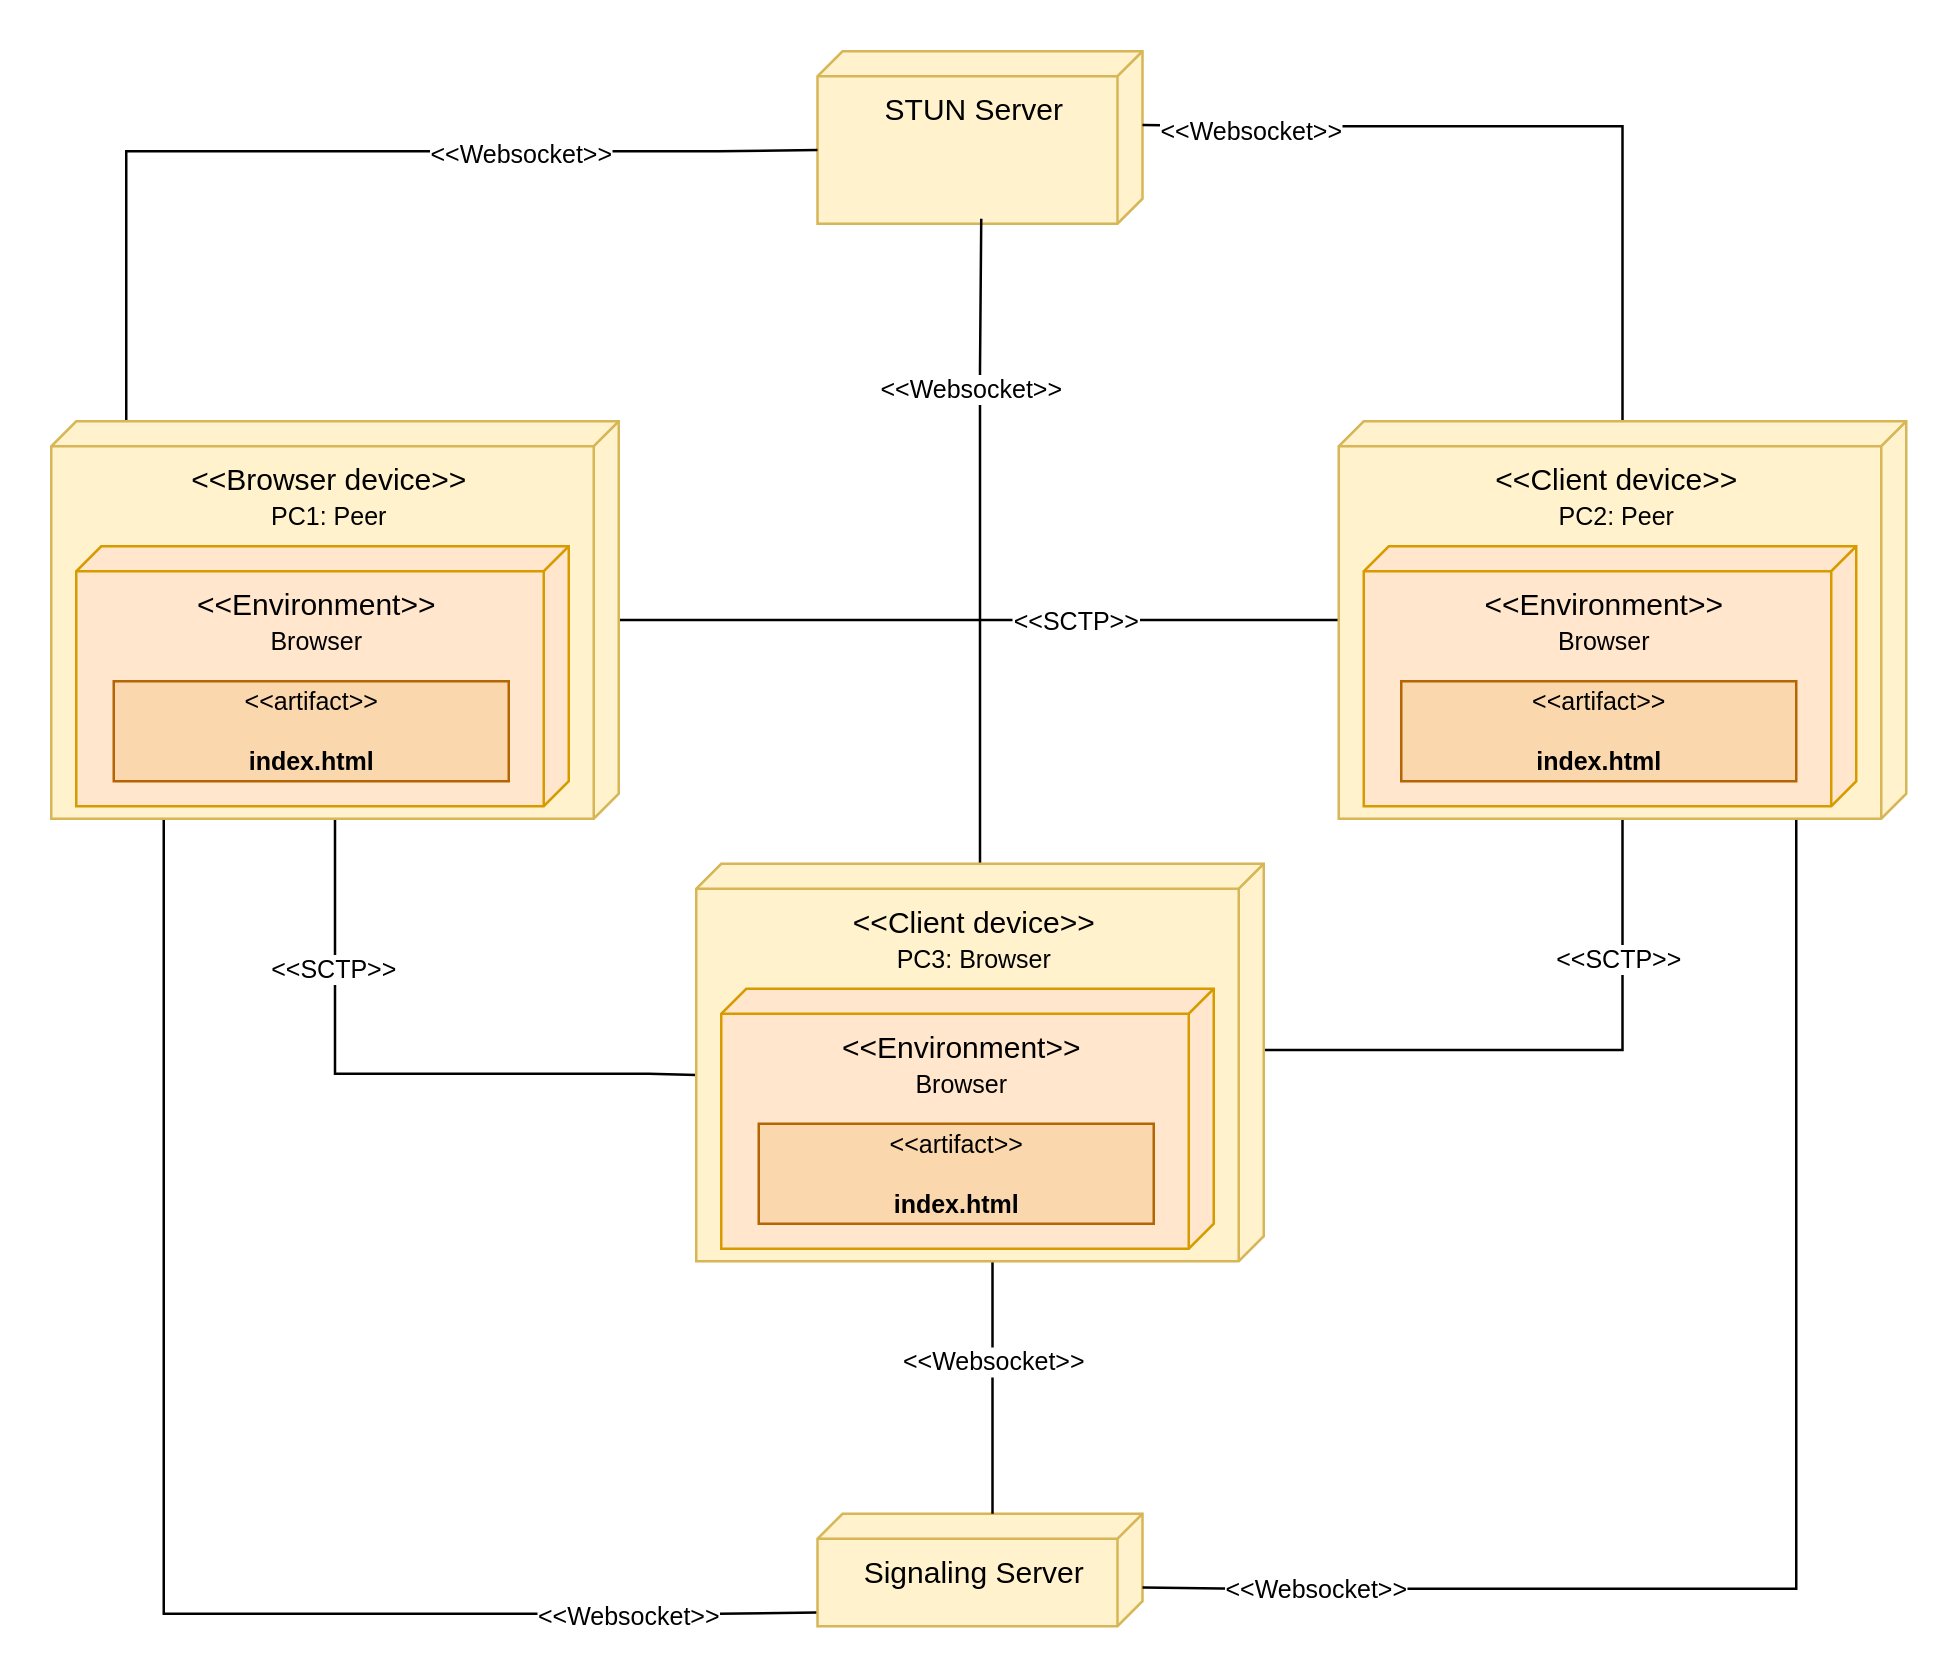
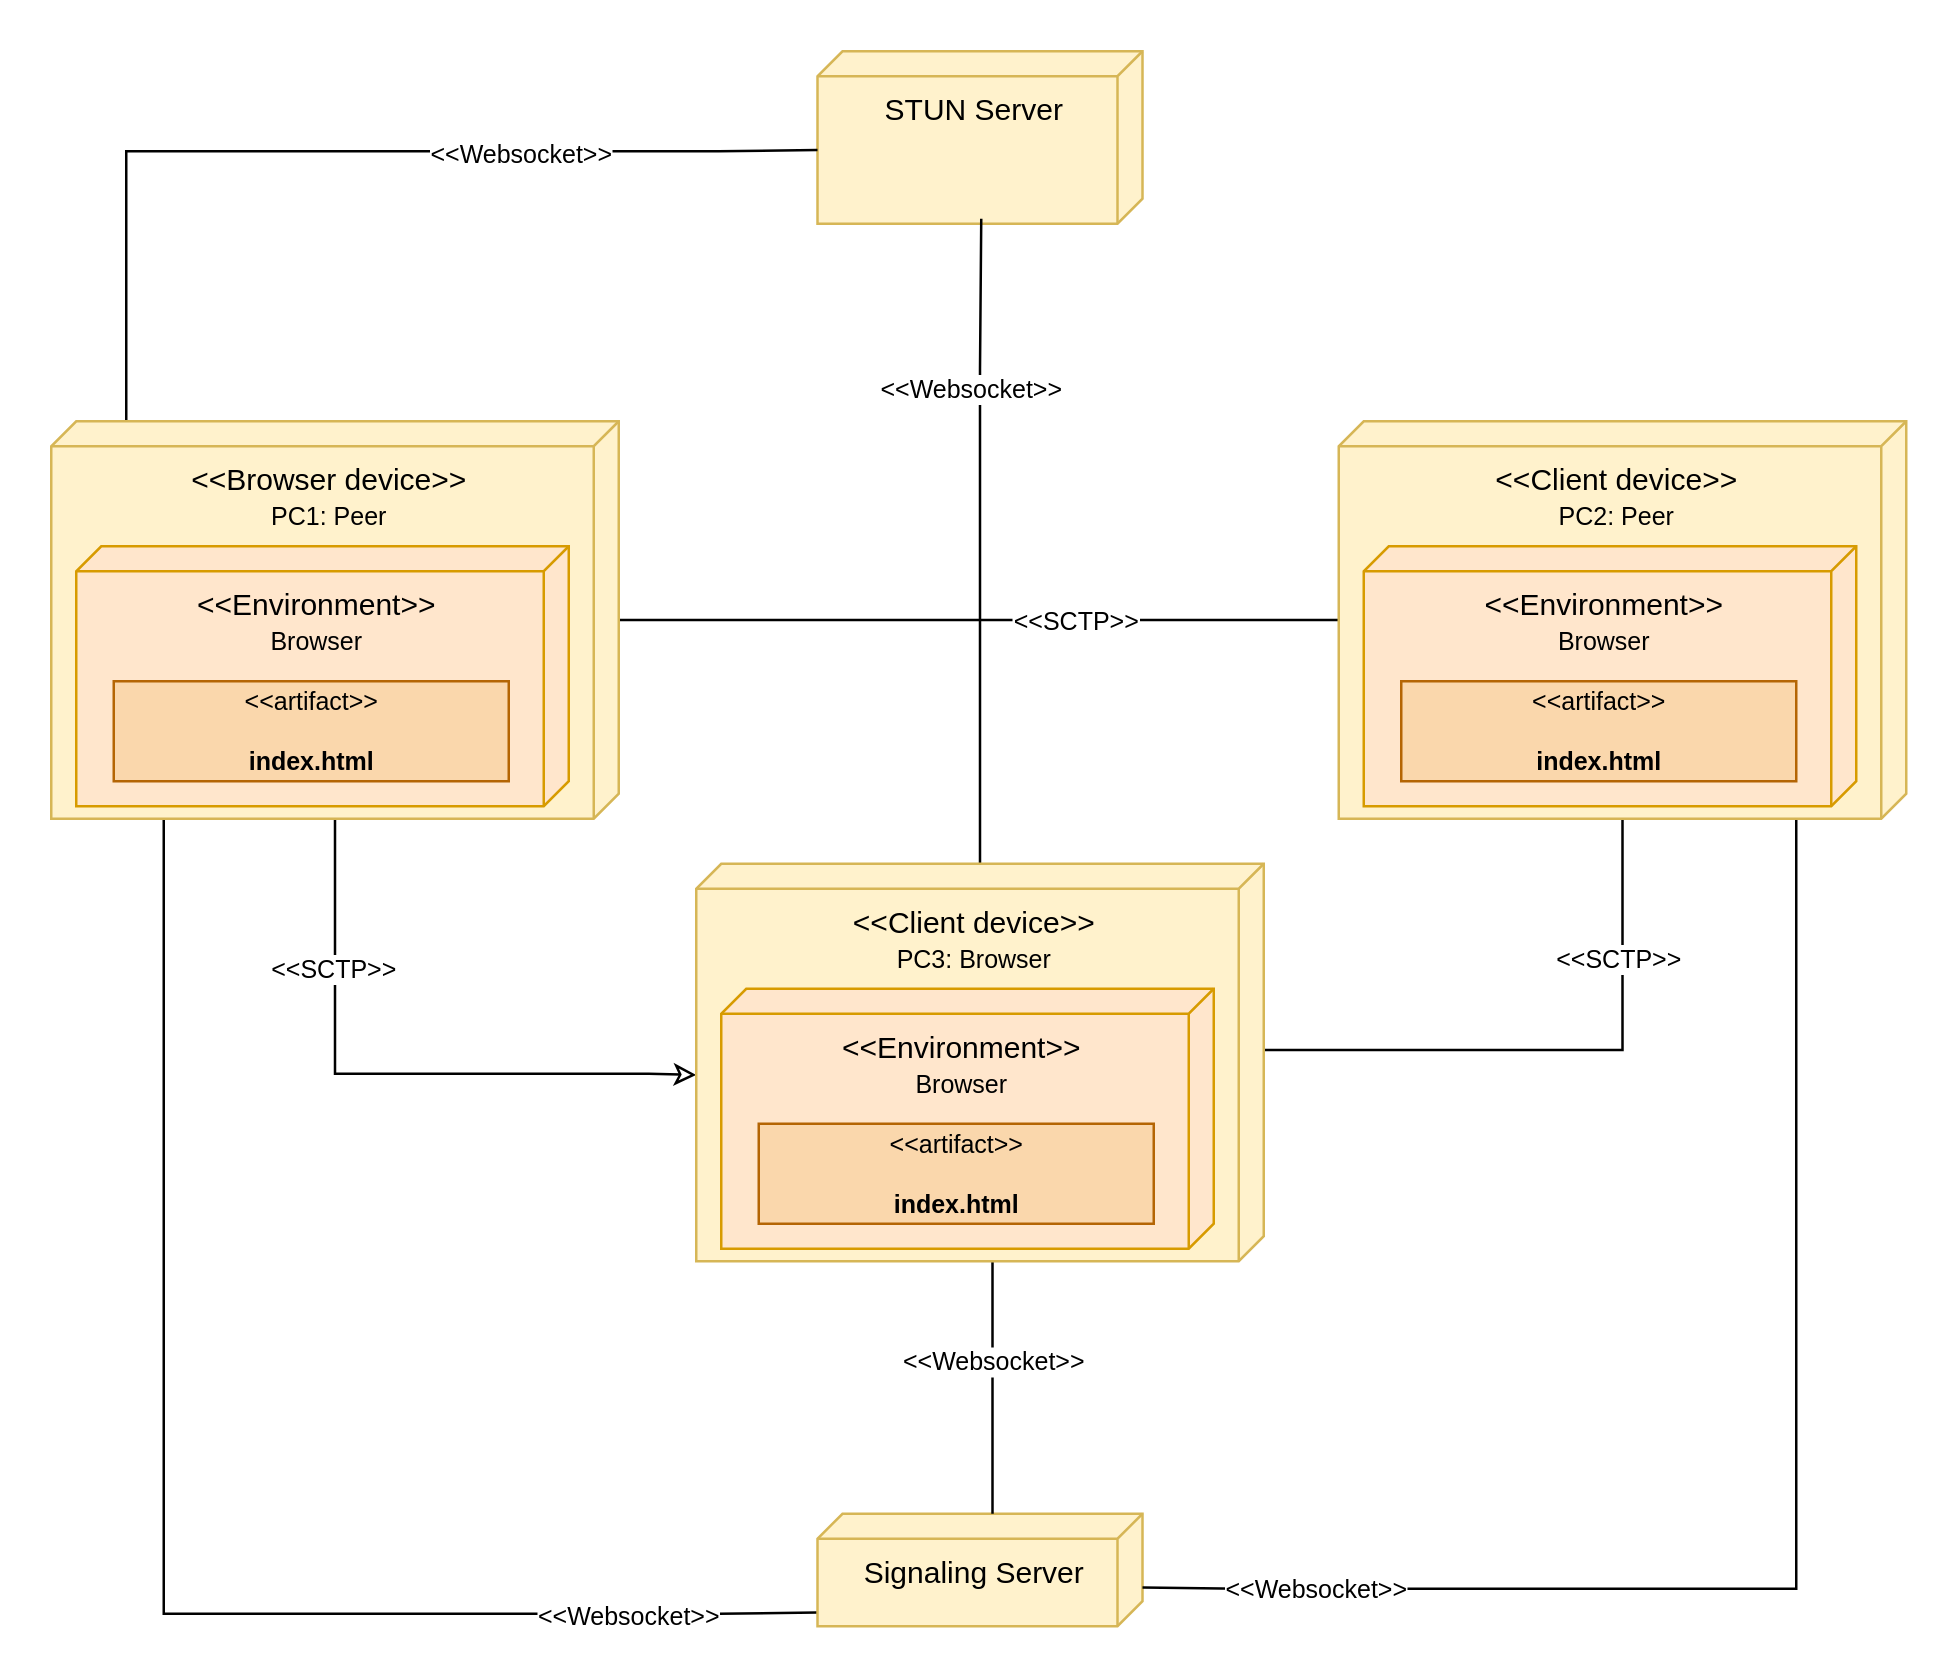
edge "STUN Server" -- "<<Client device>> PC2: Peer": removed, label "<<Websocket>>"
edge "<<Browser device>> PC1: Peer" -- "<<Client device>> PC3: Browser": arrowhead none -> classic
